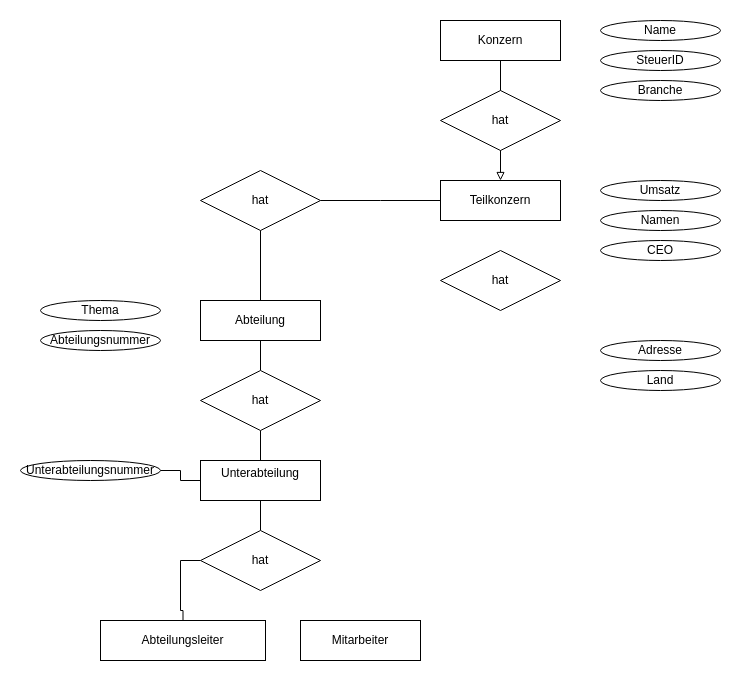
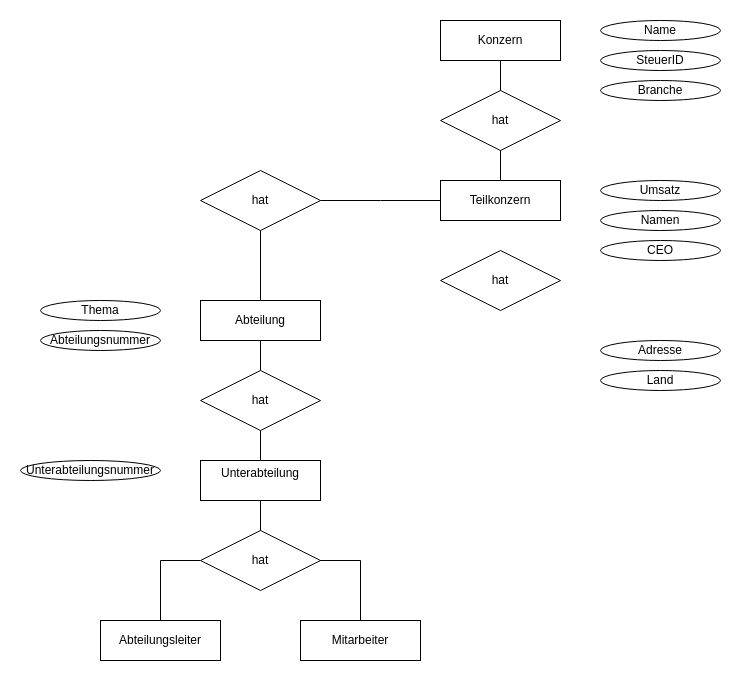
edge "Konzern" -> "Teilkonzern": arrowhead block -> none
edge "Unterabteilungsnummer" -- "Unterabteilung": now "Mitarbeiter" -- "Unterabteilung"
node "Abteilungsleiter": size 165x40 -> 120x40
